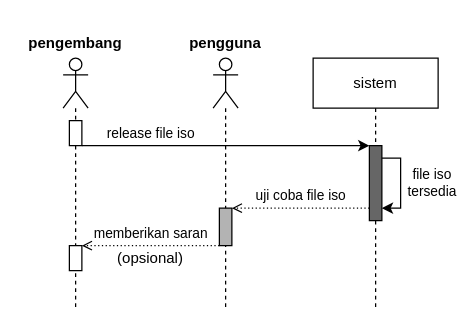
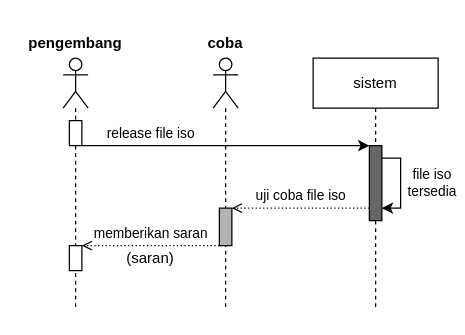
node "pengguna": label "pengguna" -> "coba"
node "(opsional)": label "(opsional)" -> "(saran)"
